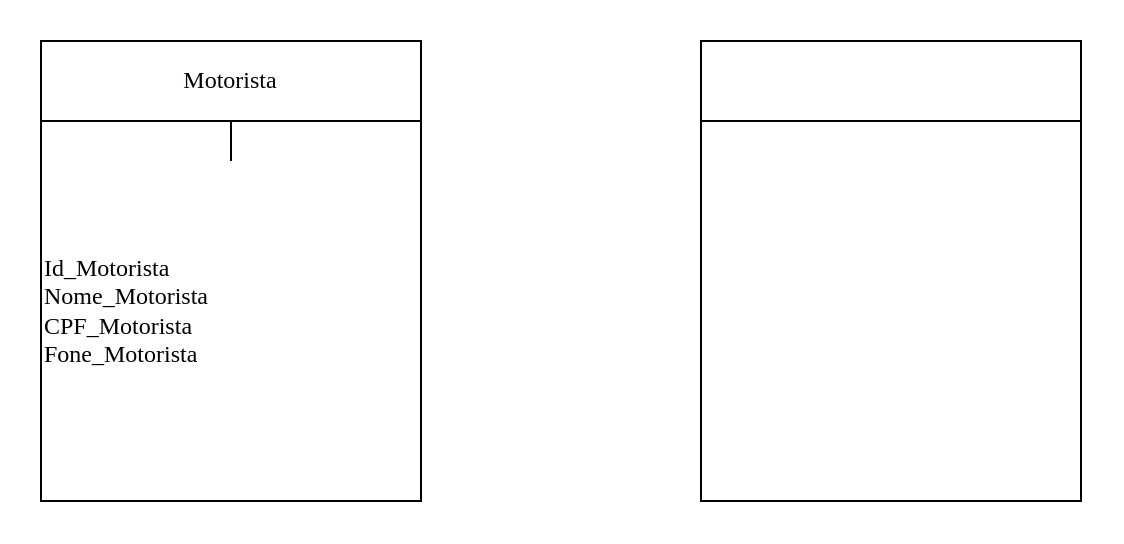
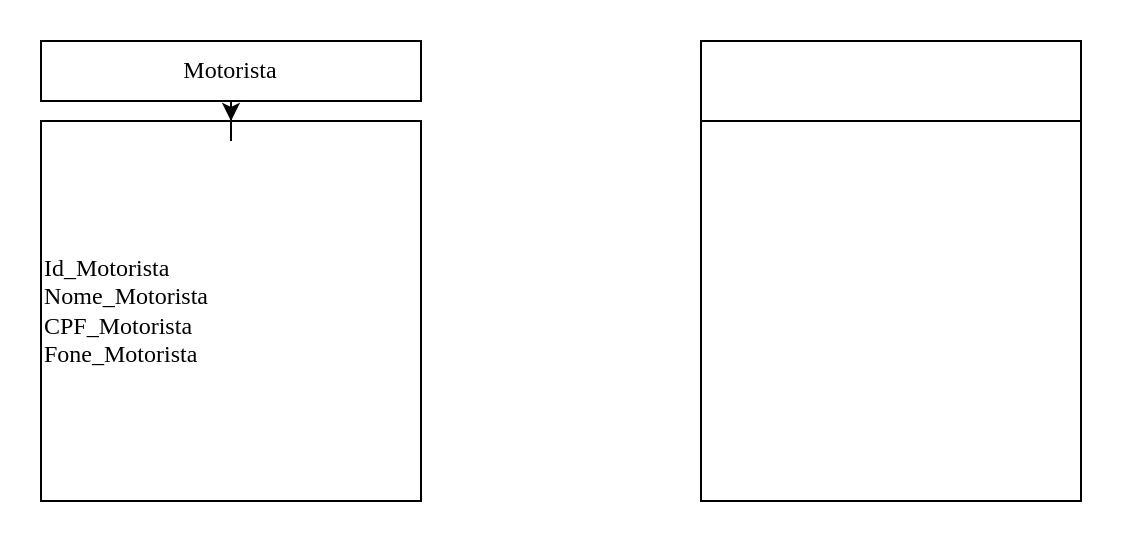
node "Motorista": size 380x80 -> 380x60
